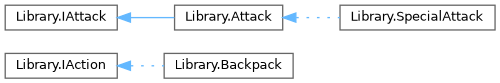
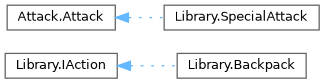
node "Library.IAttack": removed
node "Library.Attack": label "Library.Attack" -> "Attack.Attack"
